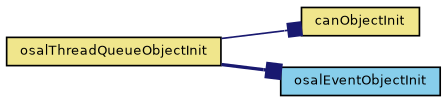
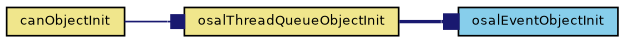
edge "osalThreadQueueObjectInit" -> "canObjectInit": reversed
